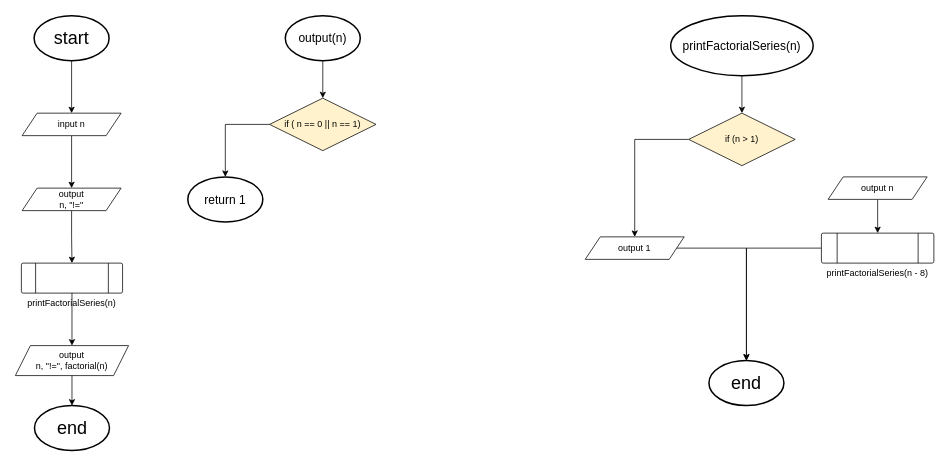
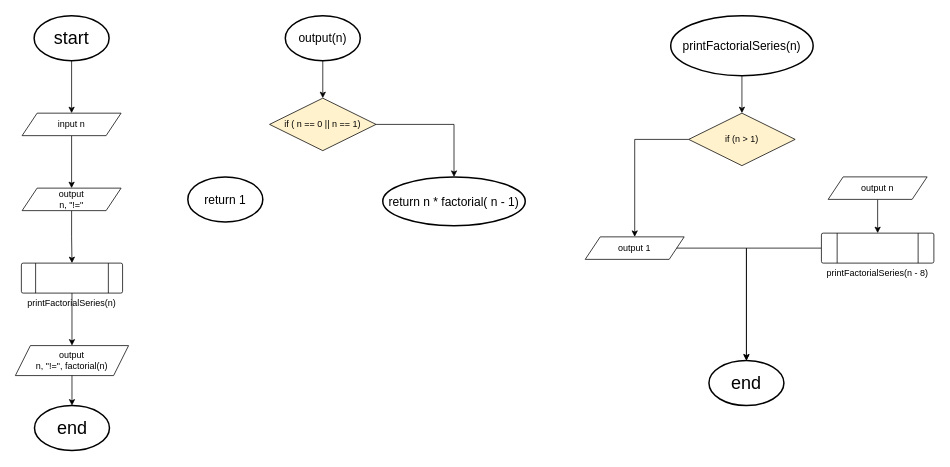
edge "if ( n == 0 || n == 1)" -> "return n * factorial( n - 1)": added
edge "if ( n == 0 || n == 1)" -> "return 1": removed
node "return n * factorial( n - 1)": added
